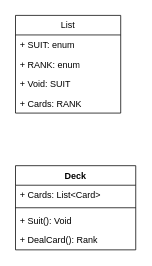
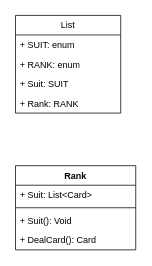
node "+ Void: SUIT": label "+ Void: SUIT" -> "+ Suit: SUIT"
node "+ Cards: RANK": label "+ Cards: RANK" -> "+ Rank: RANK"
node "Deck": label "Deck" -> "Rank"
node "+ Cards: List<Card>": label "+ Cards: List<Card>" -> "+ Suit: List<Card>"
node "+ DealCard(): Rank": label "+ DealCard(): Rank" -> "+ DealCard(): Card"
